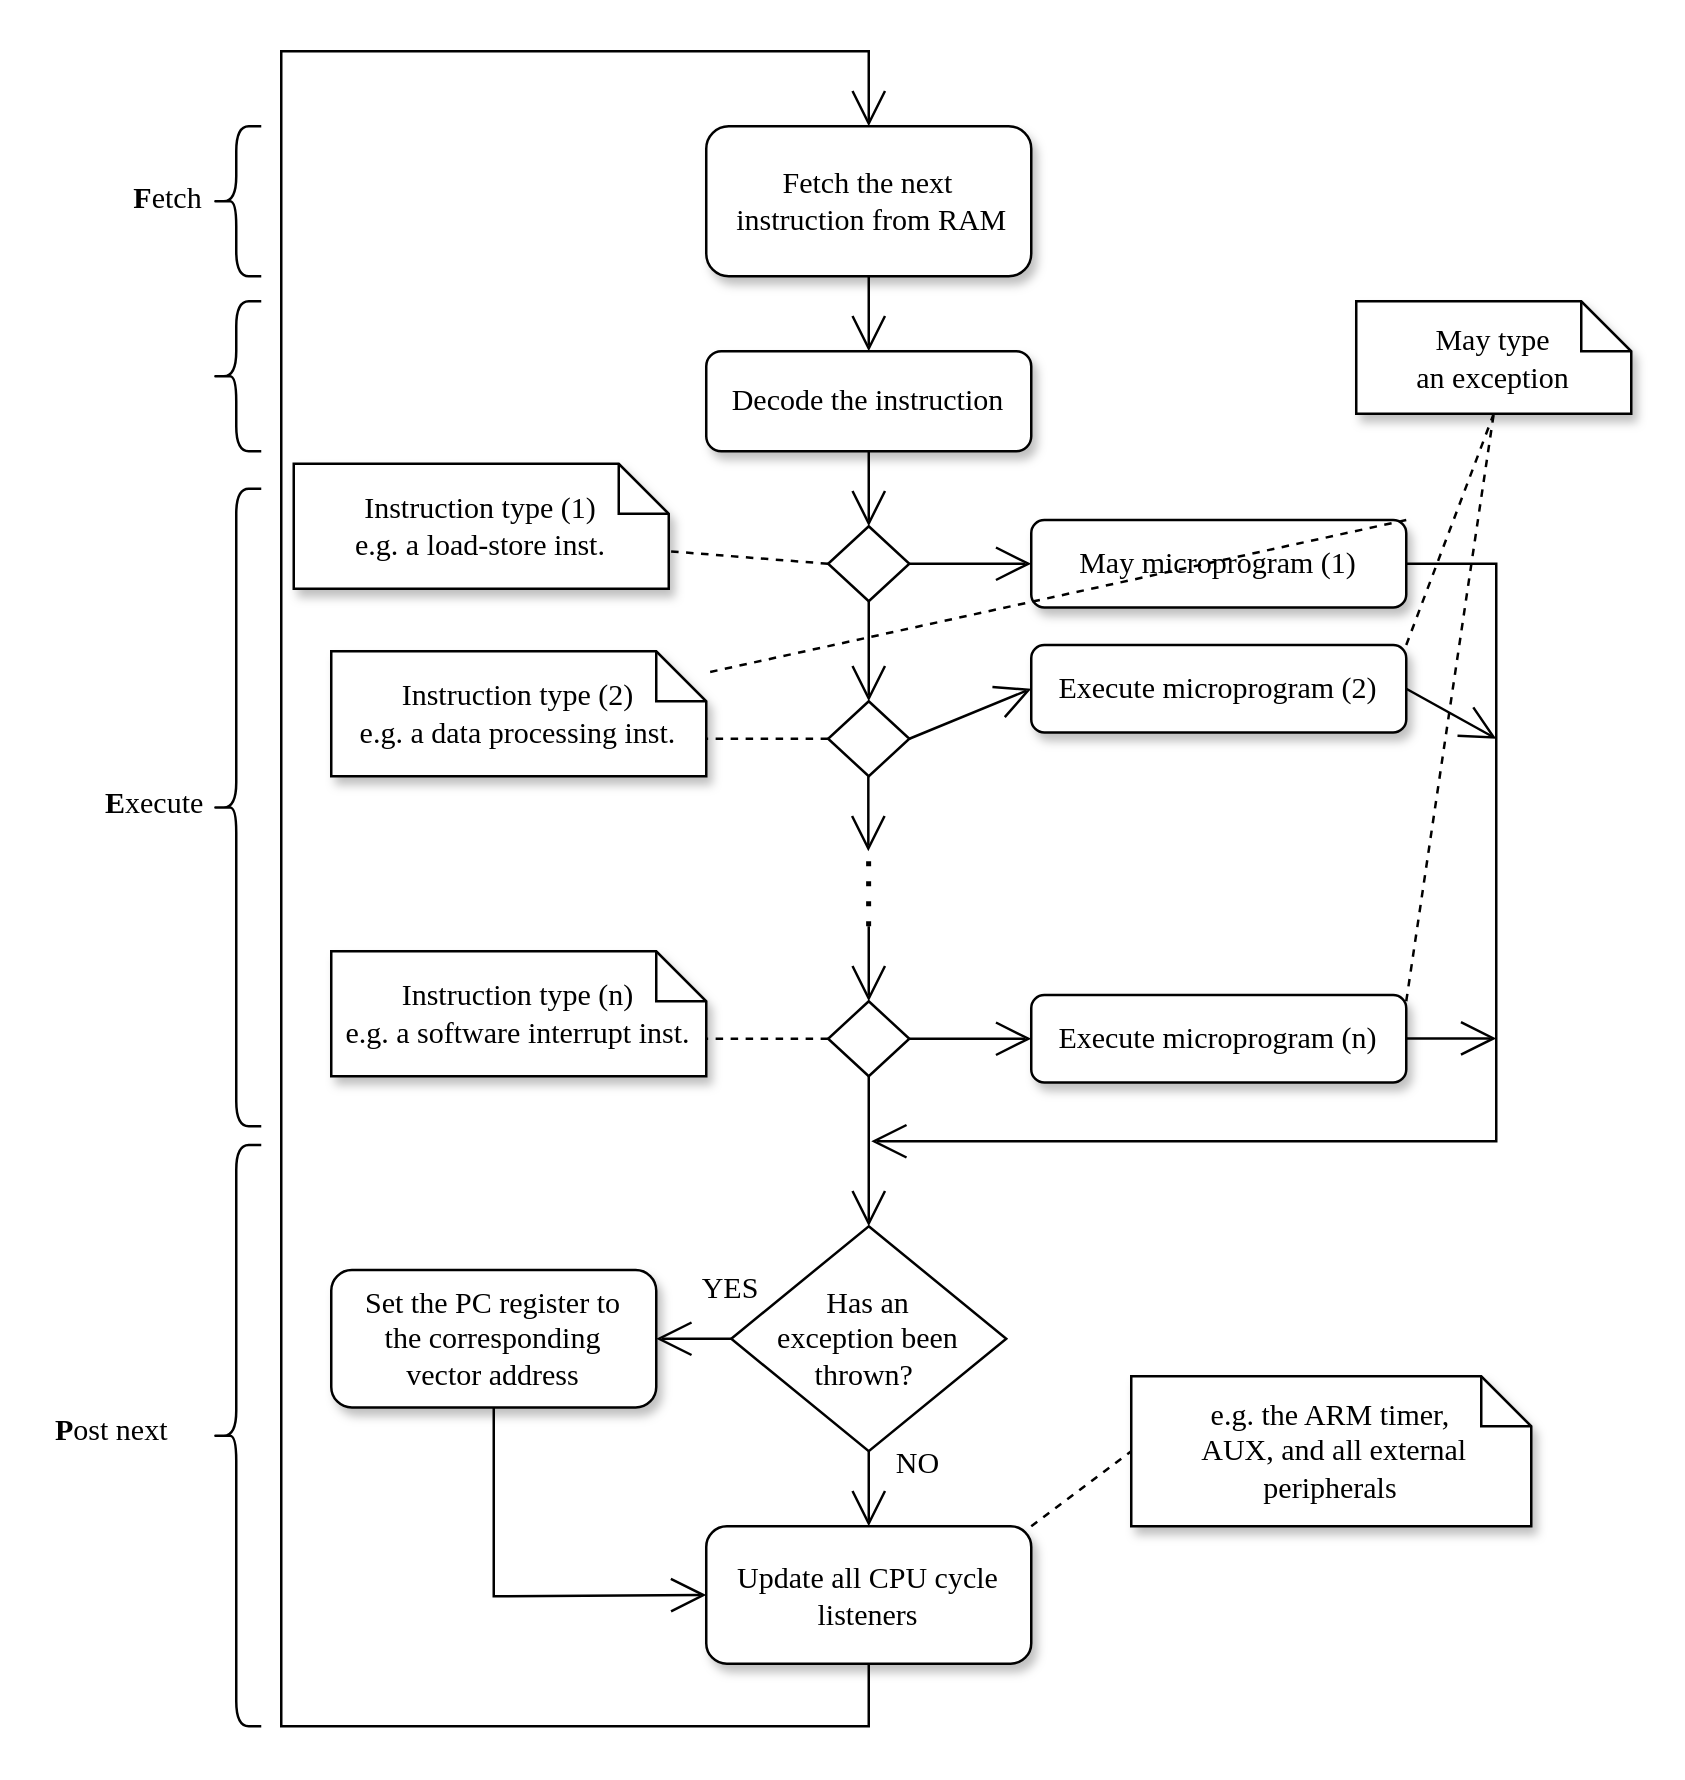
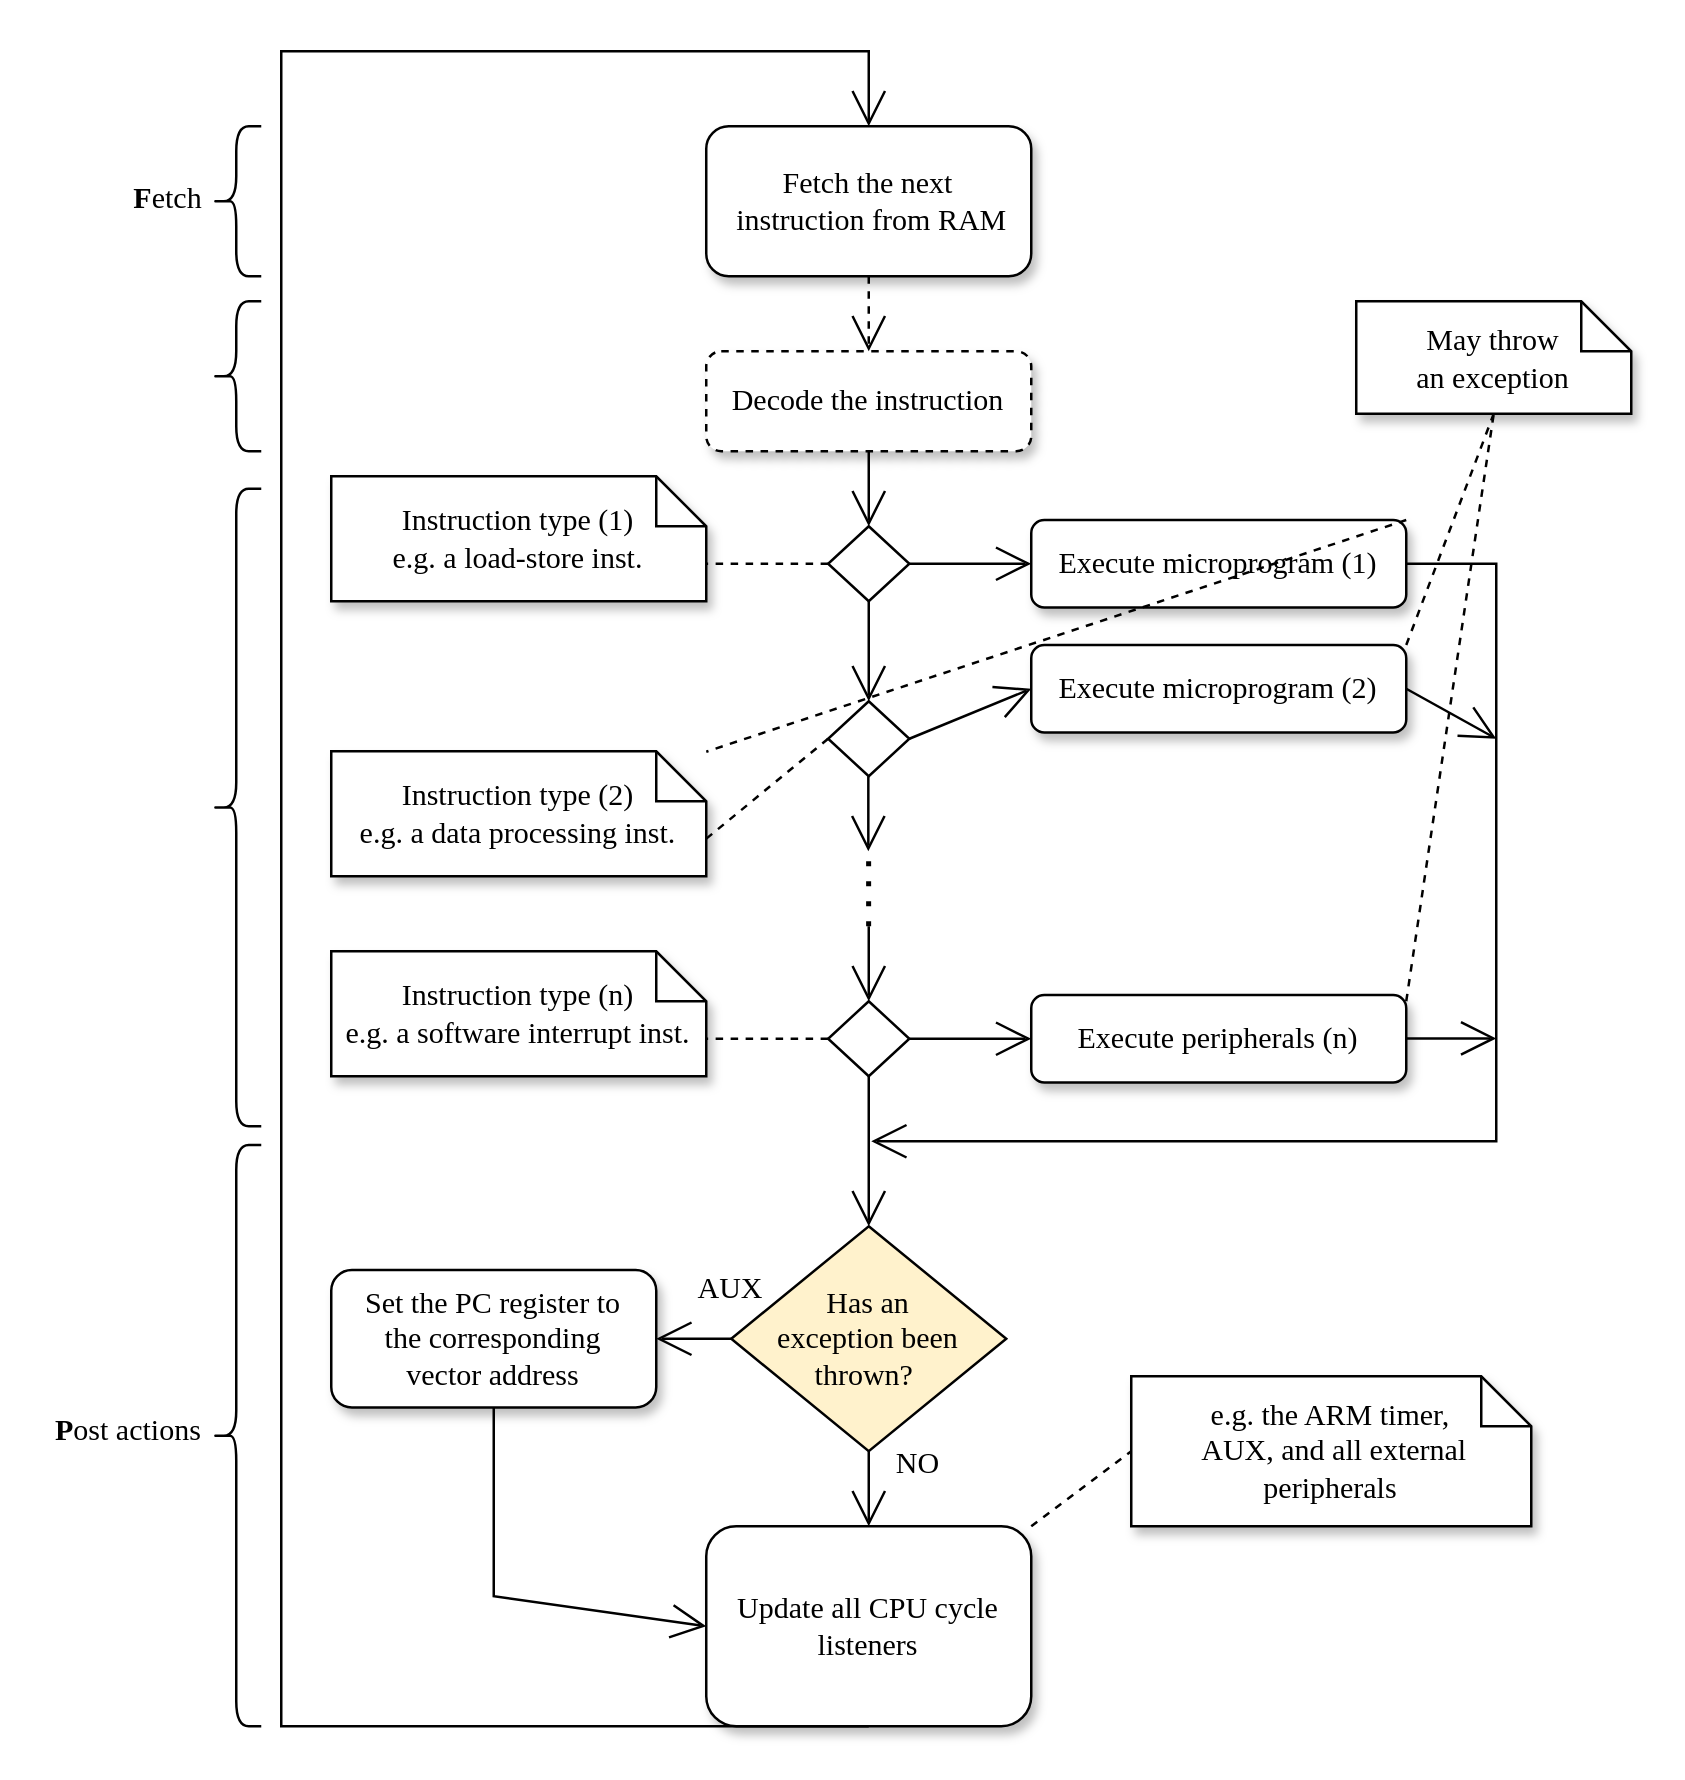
edge "Fetch the next instruction from RAM" -> "Decode the instruction": style solid -> dashed
node "May type an exception": label "May type an exception" -> "May throw an exception"
node "Decode the instruction": style solid -> dashed
node "Instruction type (1) e.g. a load-store inst.": moved (481, 526) -> (519, 539)
node "May microprogram (1)": label "May microprogram (1)" -> "Execute microprogram (1)"
node "Instruction type (2) e.g. a data processing inst.": moved (519, 714) -> (519, 814)
node "Execute": removed
node "Execute microprogram (n)": label "Execute microprogram (n)" -> "Execute peripherals (n)"
node "YES": label "YES" -> "AUX"
node "Has an exception been thrown?": fillcolor #ffffff -> #fff2cc
node "Post next": label "Post next" -> "Post actions"
node "Update all CPU cycle listeners": size 325x138 -> 325x200
